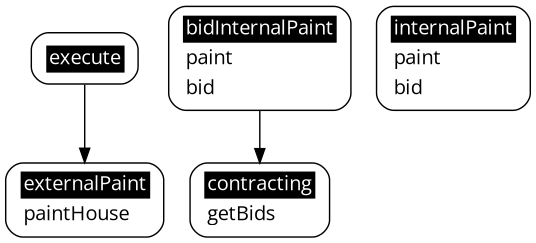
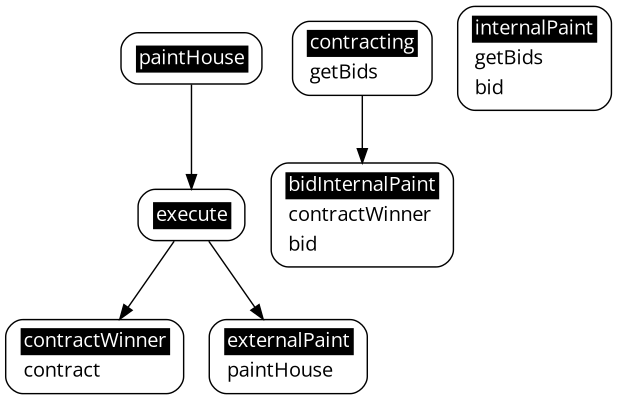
node "paintHouse": added
node "bidInternalPaint": text "paint" -> "contractWinner"
node "internalPaint": text "paint" -> "getBids"
edge "bidInternalPaint" -> "contracting": reversed
node "contractWinner": added
